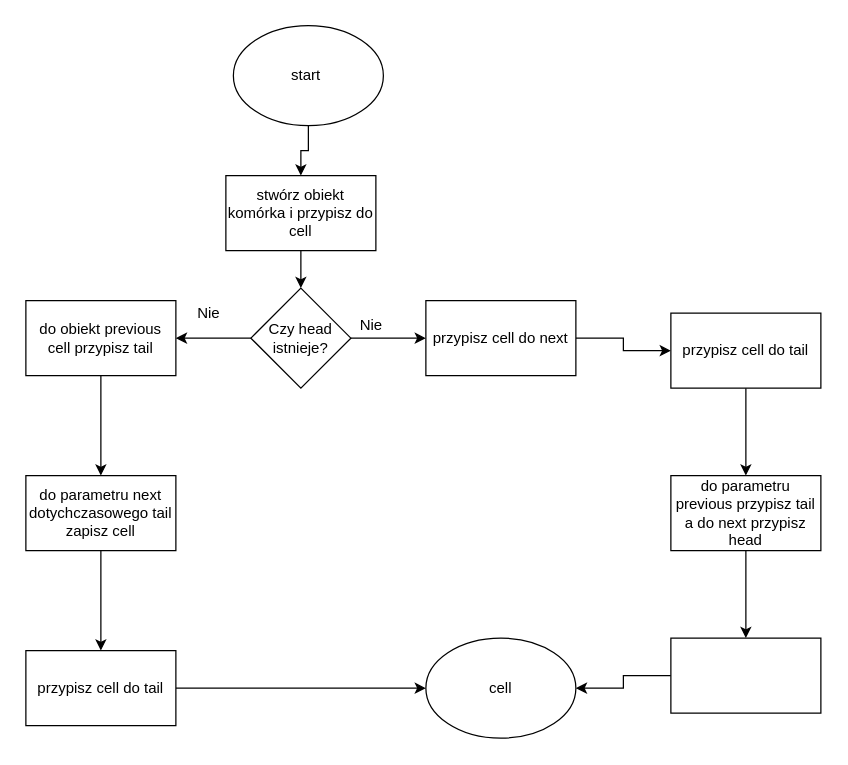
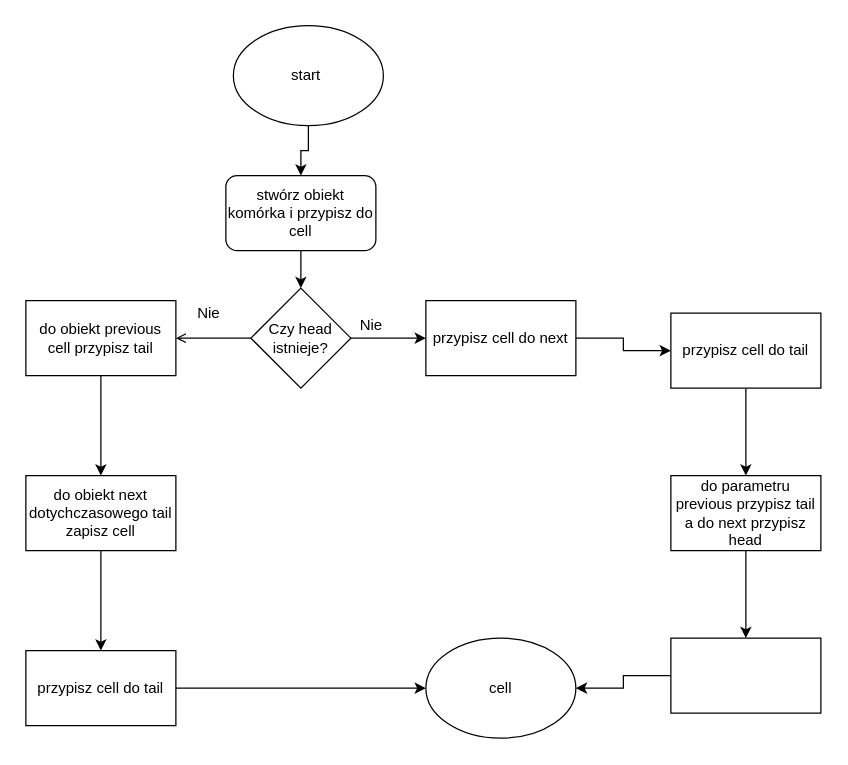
node "stwórz obiekt komórka i przypisz do cell": shape rectangle -> rounded rectangle
edge "Czy head istnieje?" -> "do obiekt previous cell przypisz tail": arrowhead classic -> open
node "do parametru next dotychczasowego tail zapisz cell": label "do parametru next dotychczasowego tail zapisz cell" -> "do obiekt next dotychczasowego tail zapisz cell"
